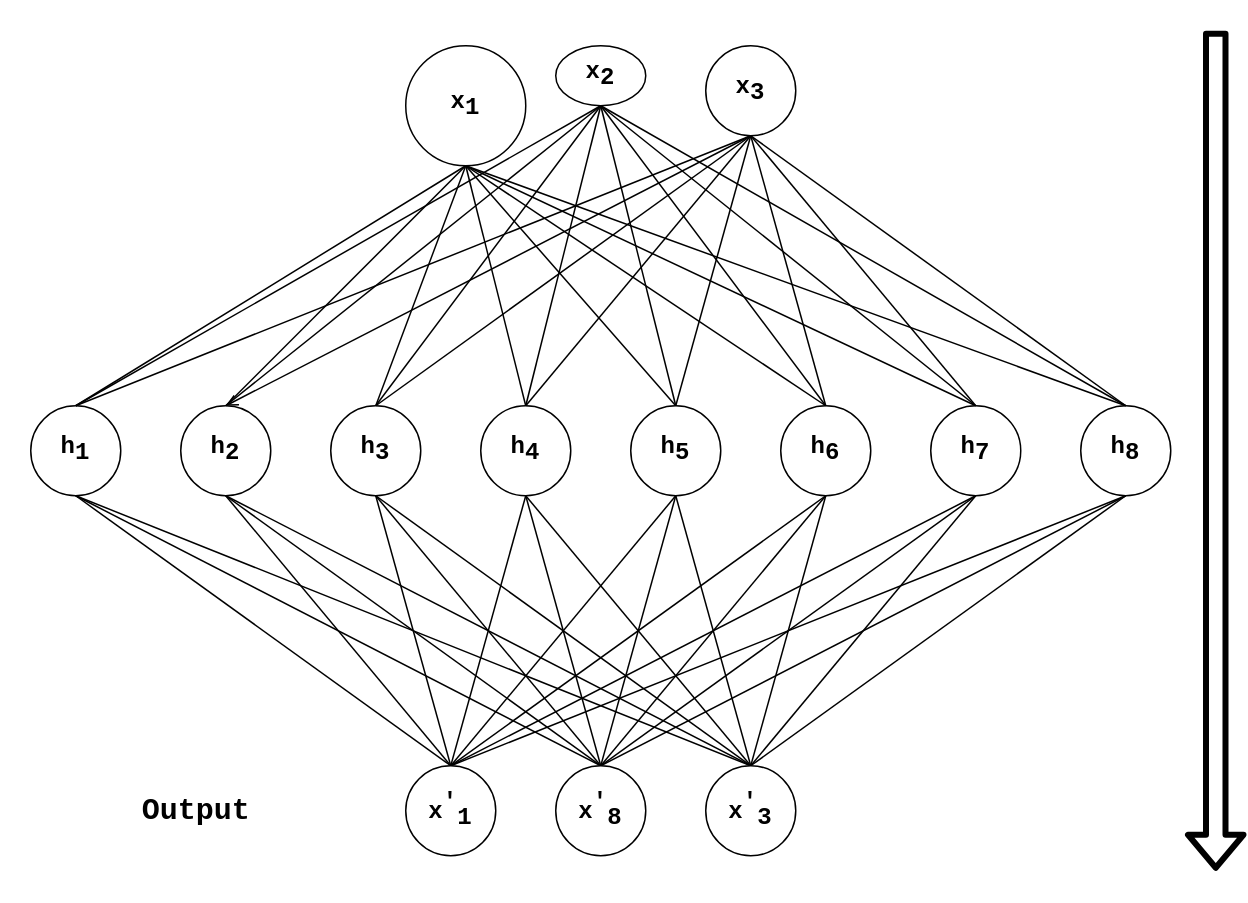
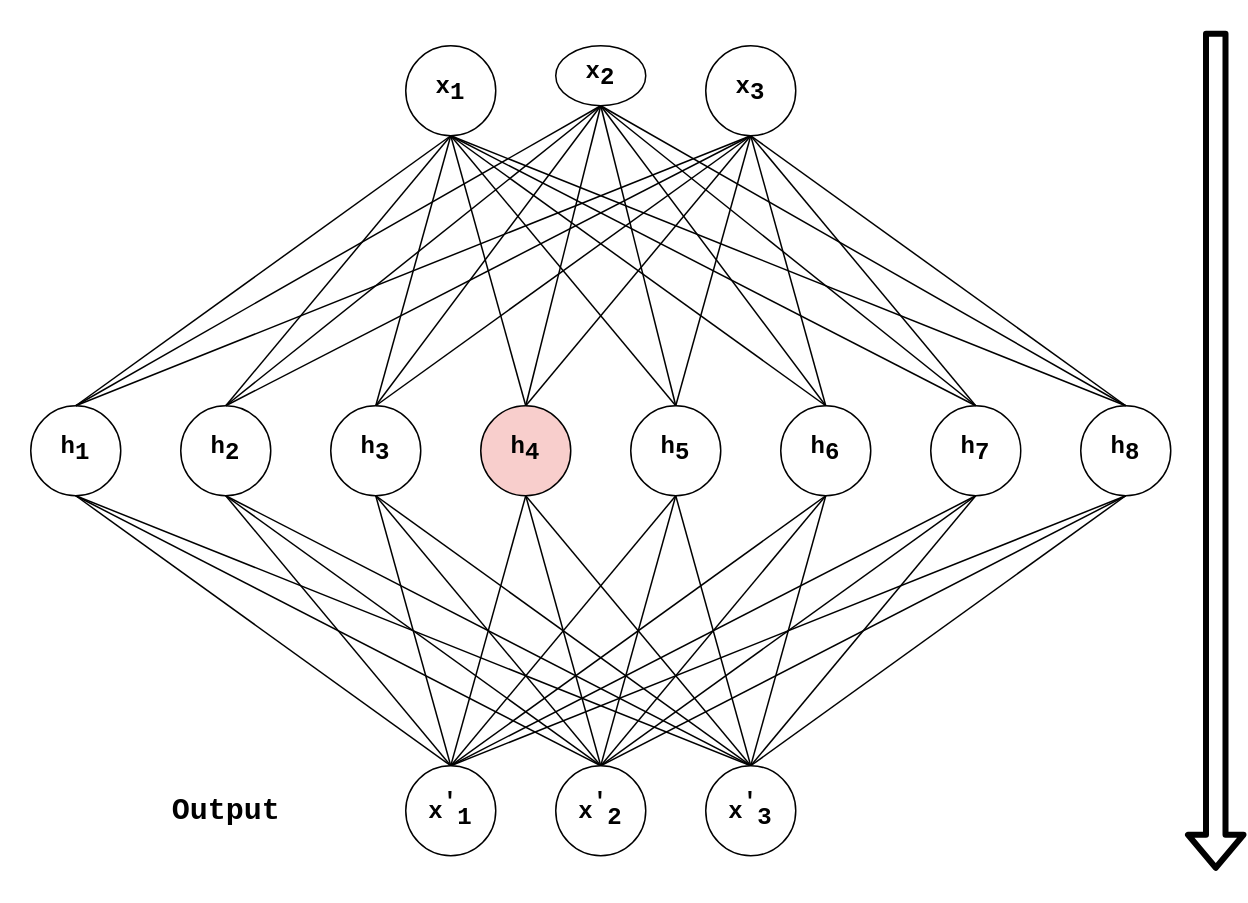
node "x1": size 120x120 -> 90x90
edge "x3" -> "h2": arrowhead open -> none
node "h4": fillcolor #ffffff -> #f8cecc
node "Output": moved (196, 811) -> (226, 811)
node "x'8": label "x'8" -> "x'2"
